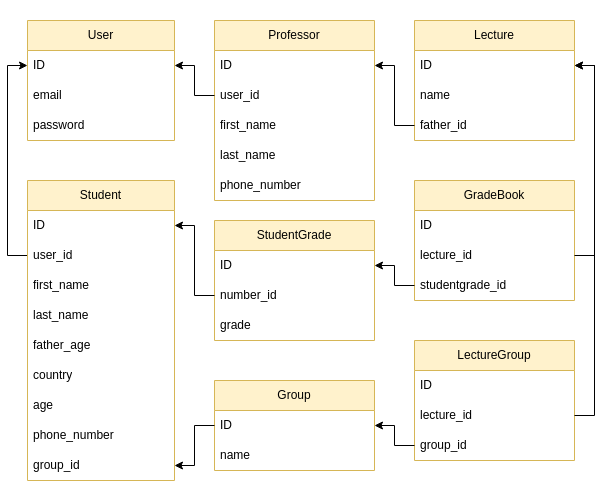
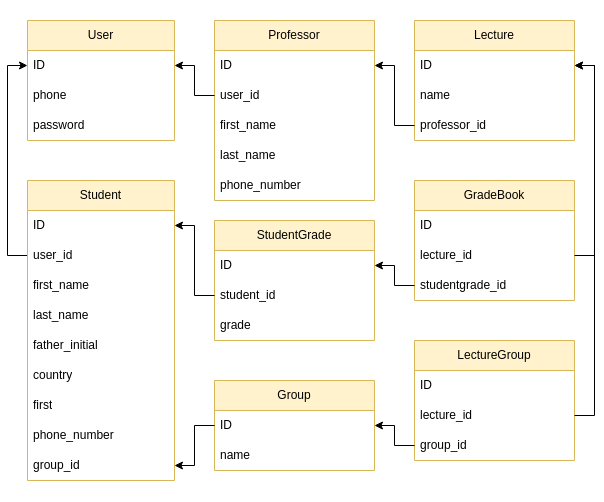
node "email": label "email" -> "phone"
node "father_id": label "father_id" -> "professor_id"
node "number_id": label "number_id" -> "student_id"
node "father_age": label "father_age" -> "father_initial"
node "age": label "age" -> "first"
